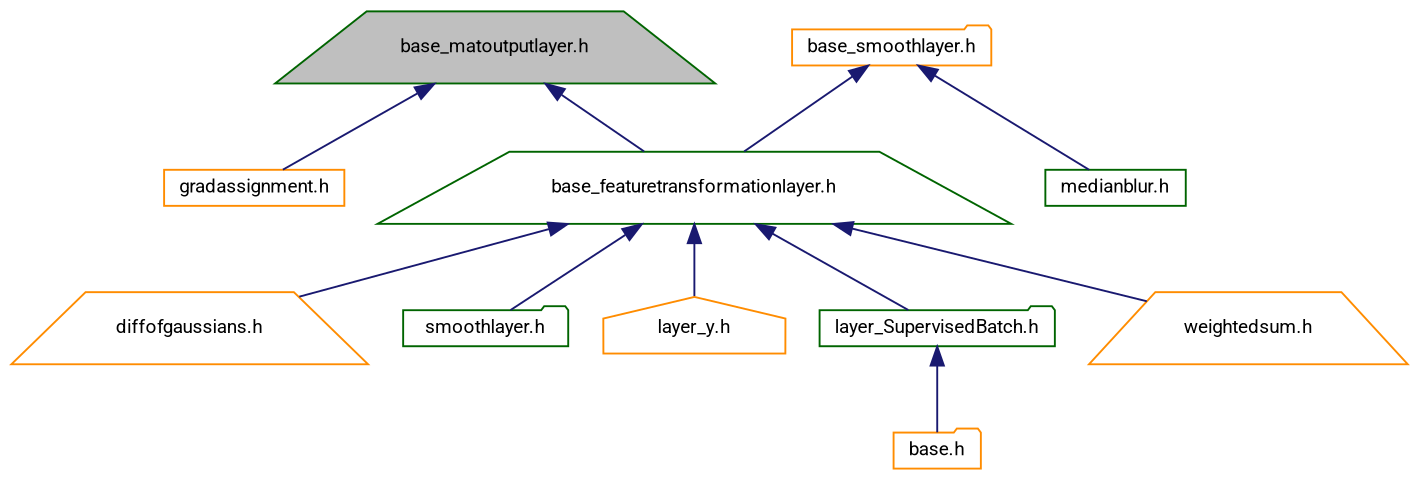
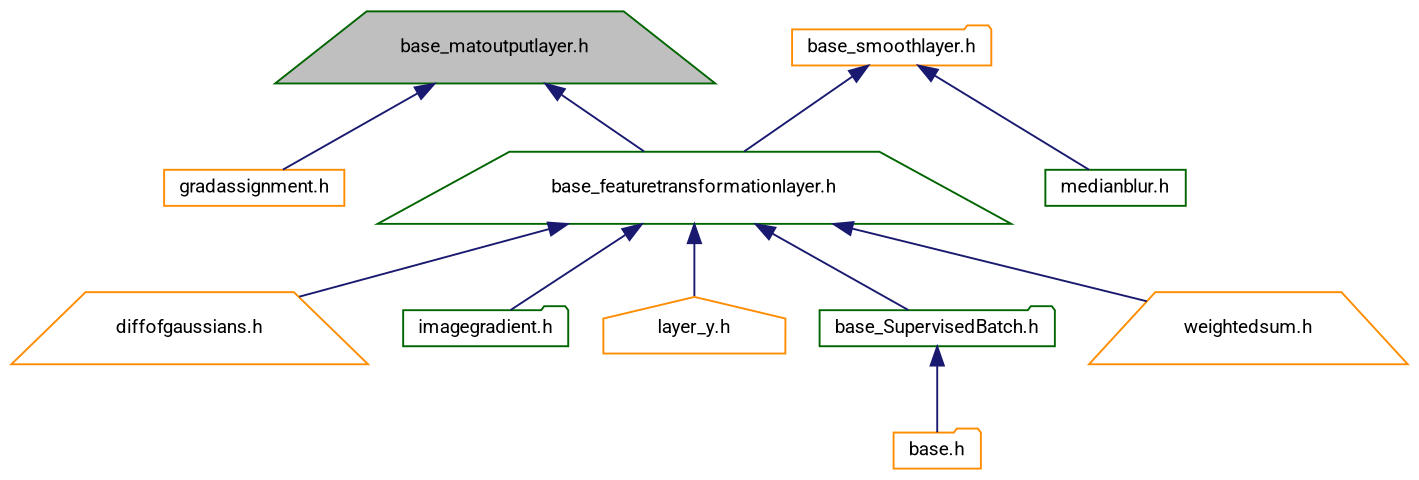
node "smoothlayer.h": label "smoothlayer.h" -> "imagegradient.h"
node "layer_SupervisedBatch.h": label "layer_SupervisedBatch.h" -> "base_SupervisedBatch.h"
